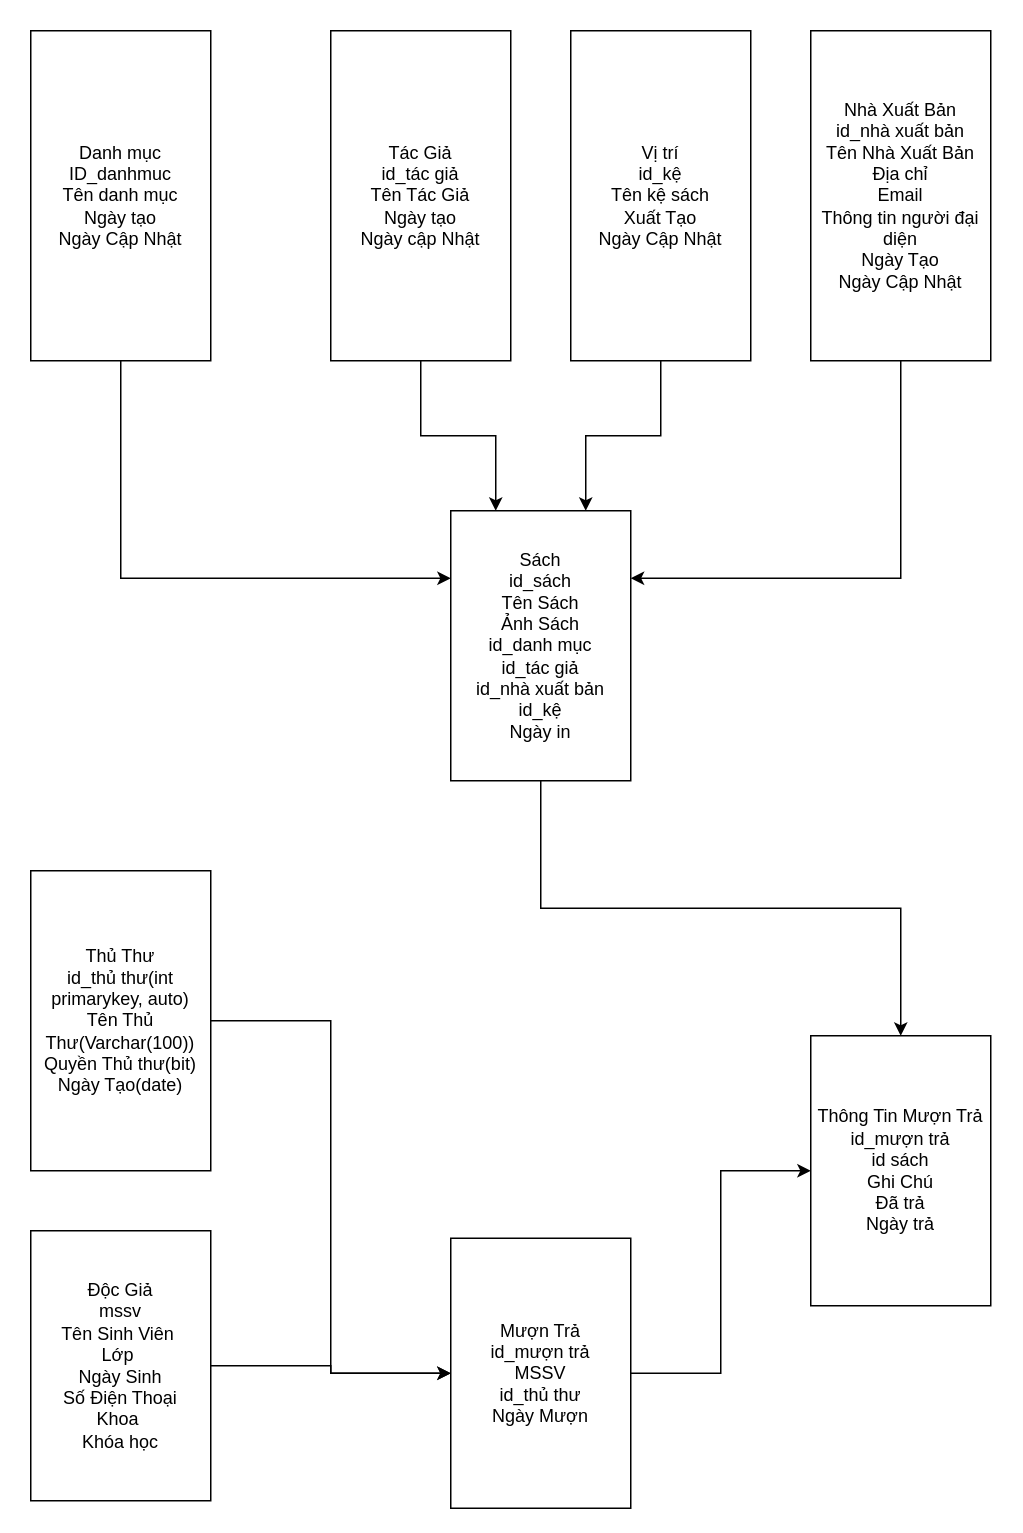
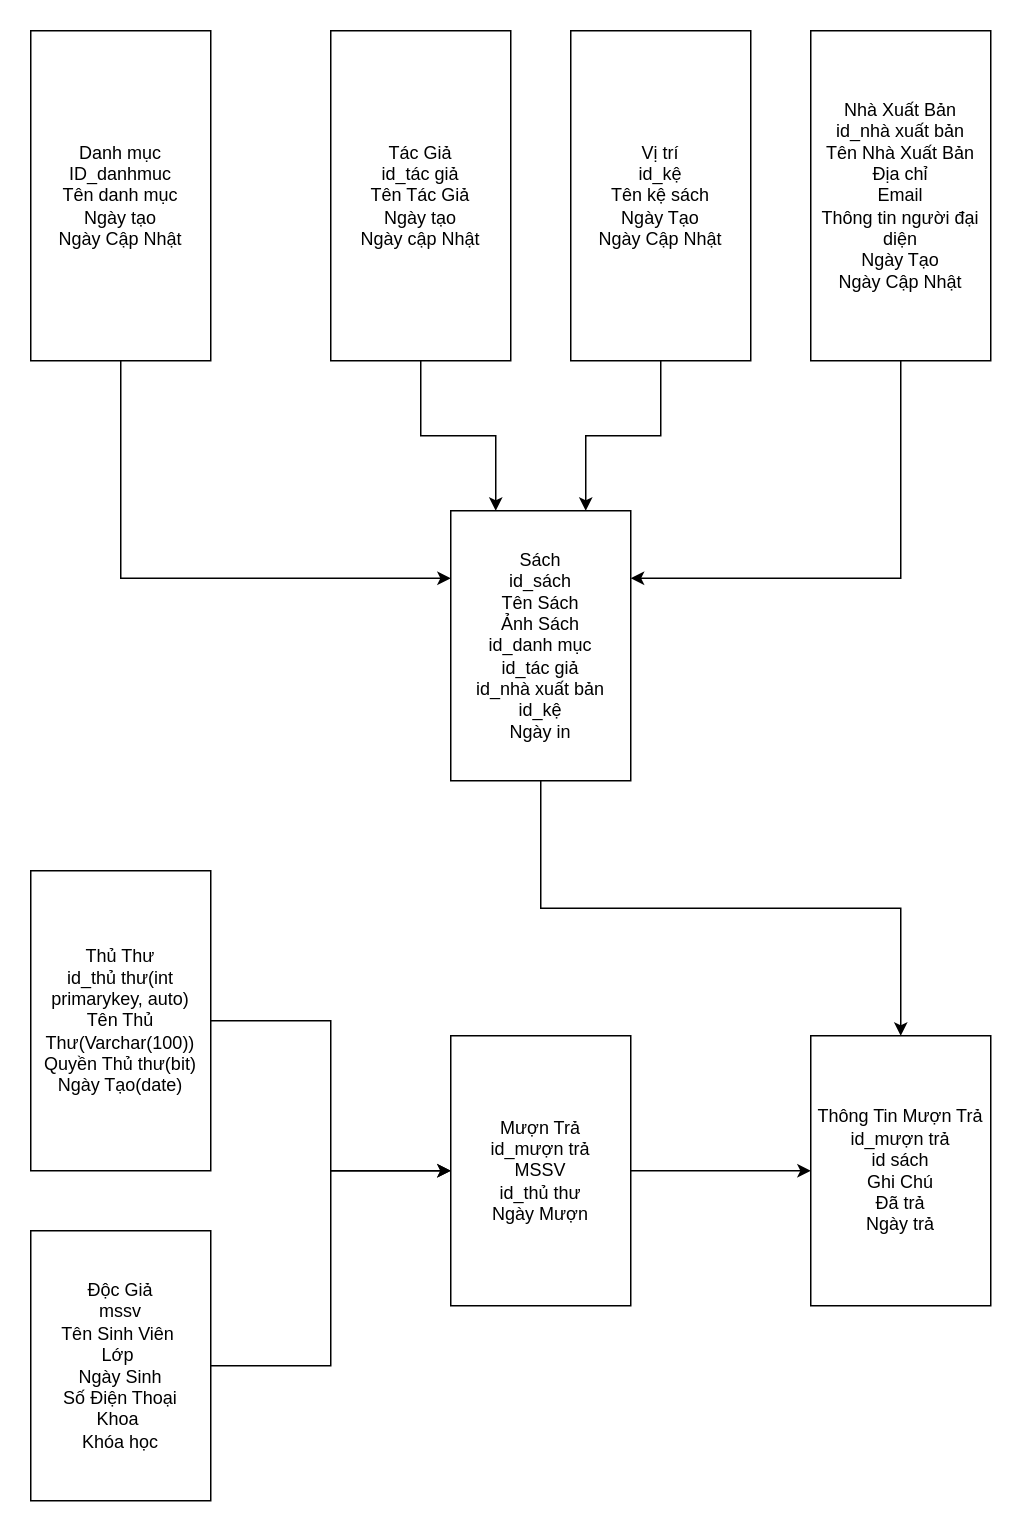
node "Vị trí id_kệ Tên kệ sách Xuất Tạo Ngày Cập Nhật": label "Vị trí id_kệ Tên kệ sách Xuất Tạo Ngày Cập Nhật" -> "Vị trí id_kệ Tên kệ sách Ngày Tạo Ngày Cập Nhật"
node "Mượn Trả id_mượn trả MSSV id_thủ thư Ngày Mượn": moved (541, 1373) -> (541, 1171)
